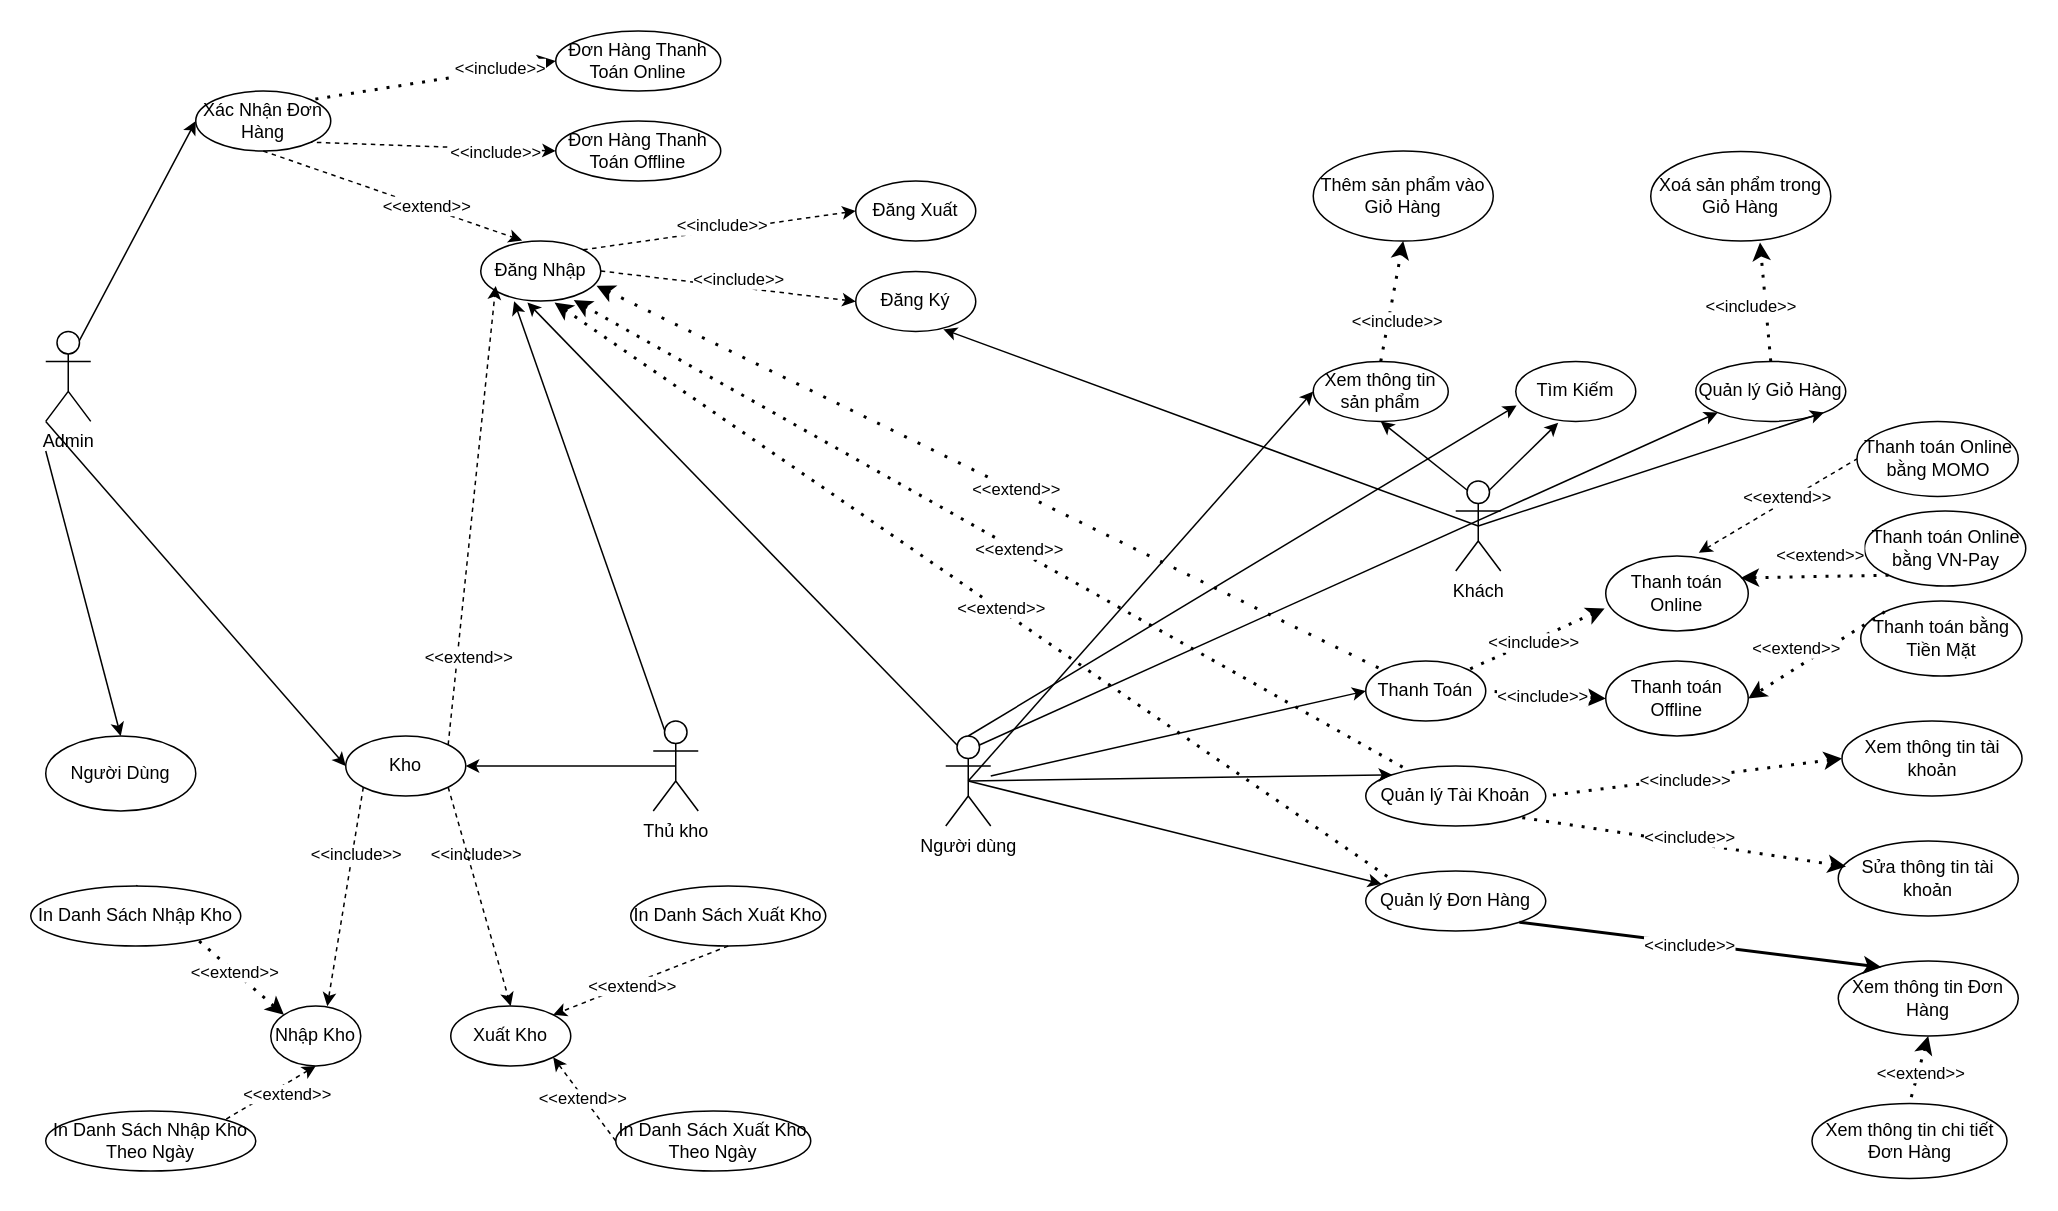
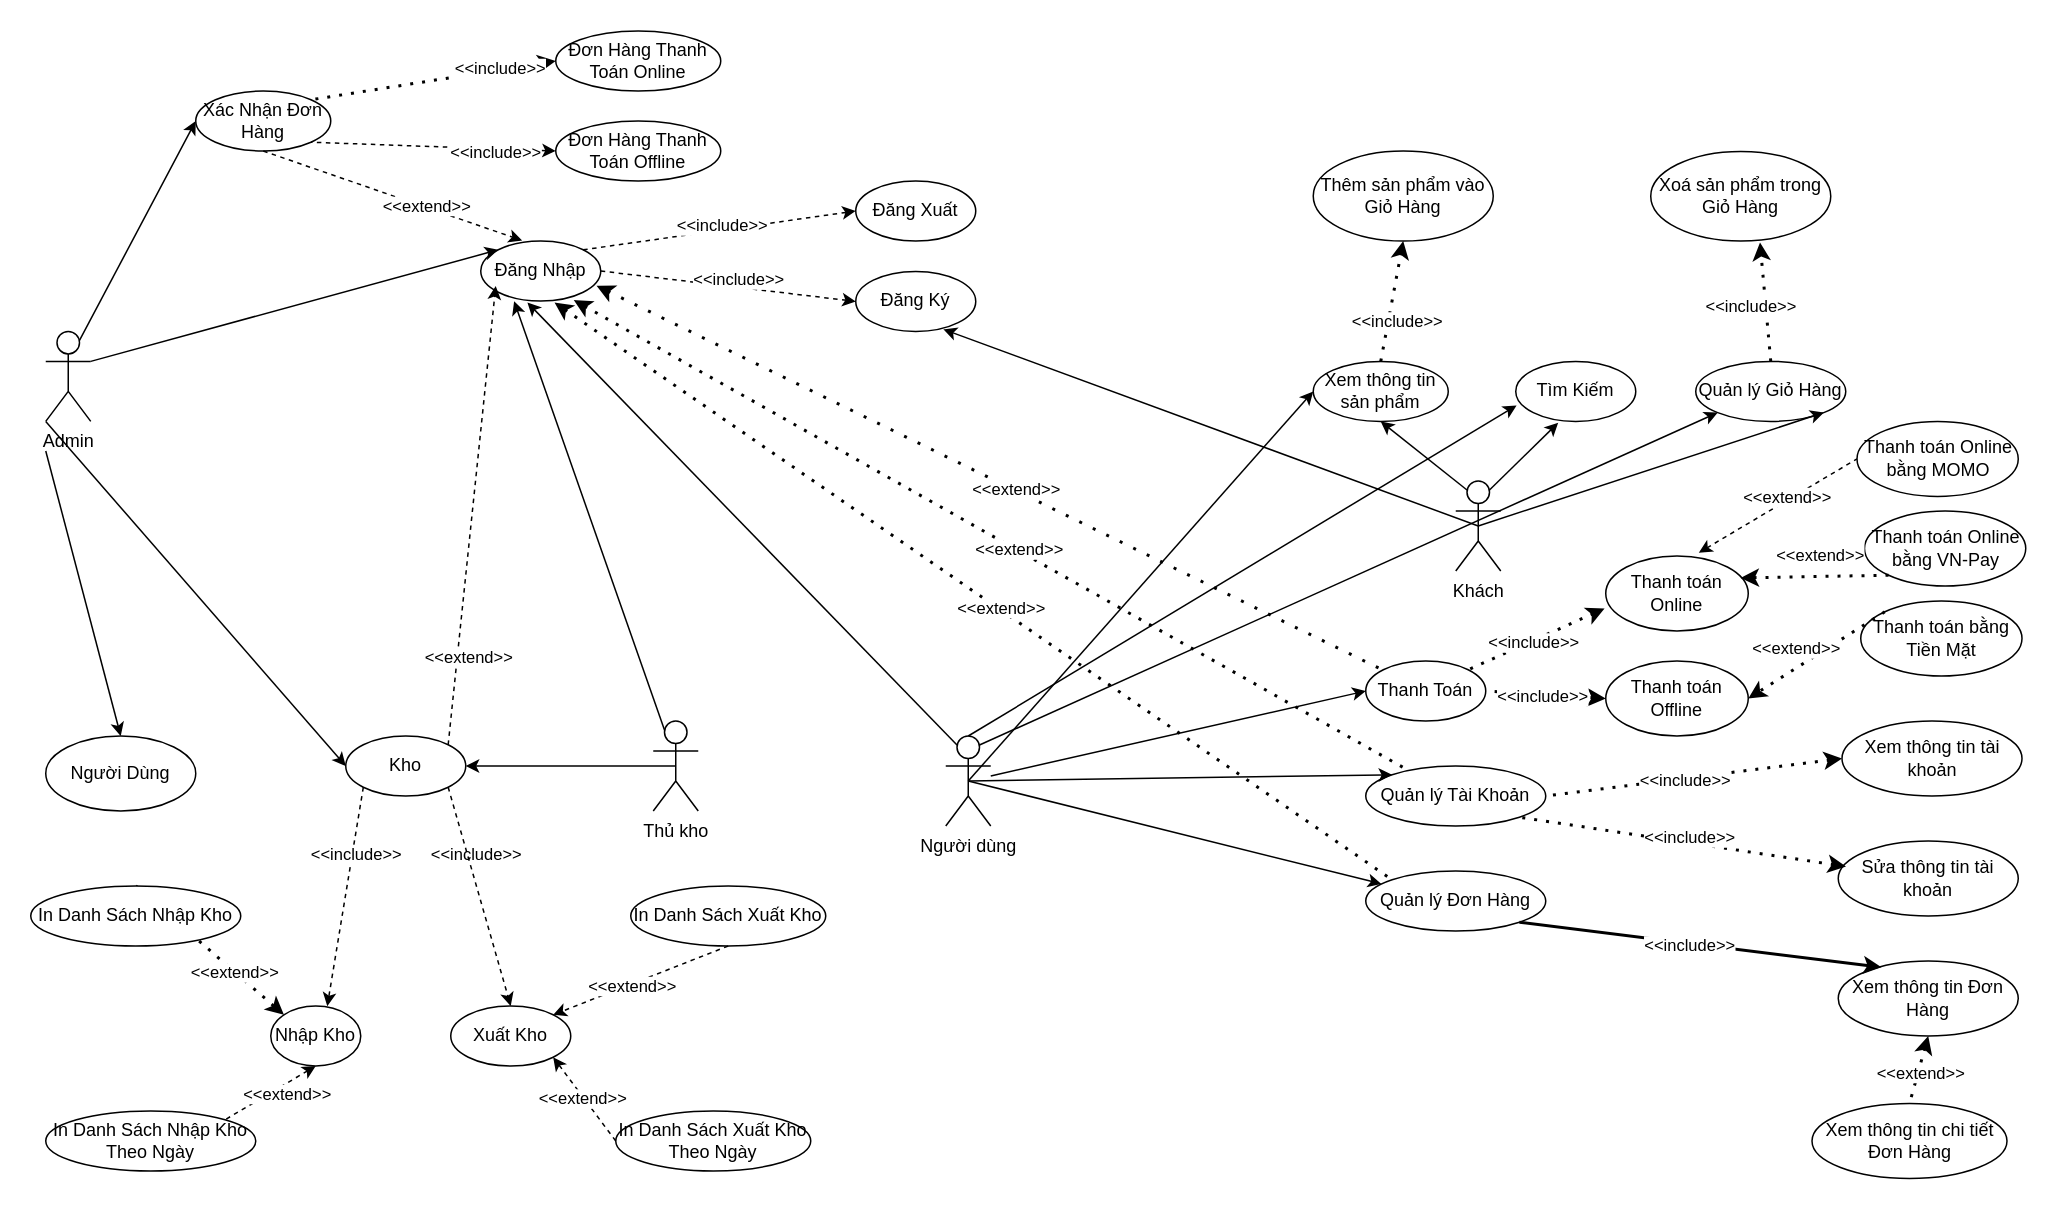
edge "Admin" -> "Đăng Nhập": added
